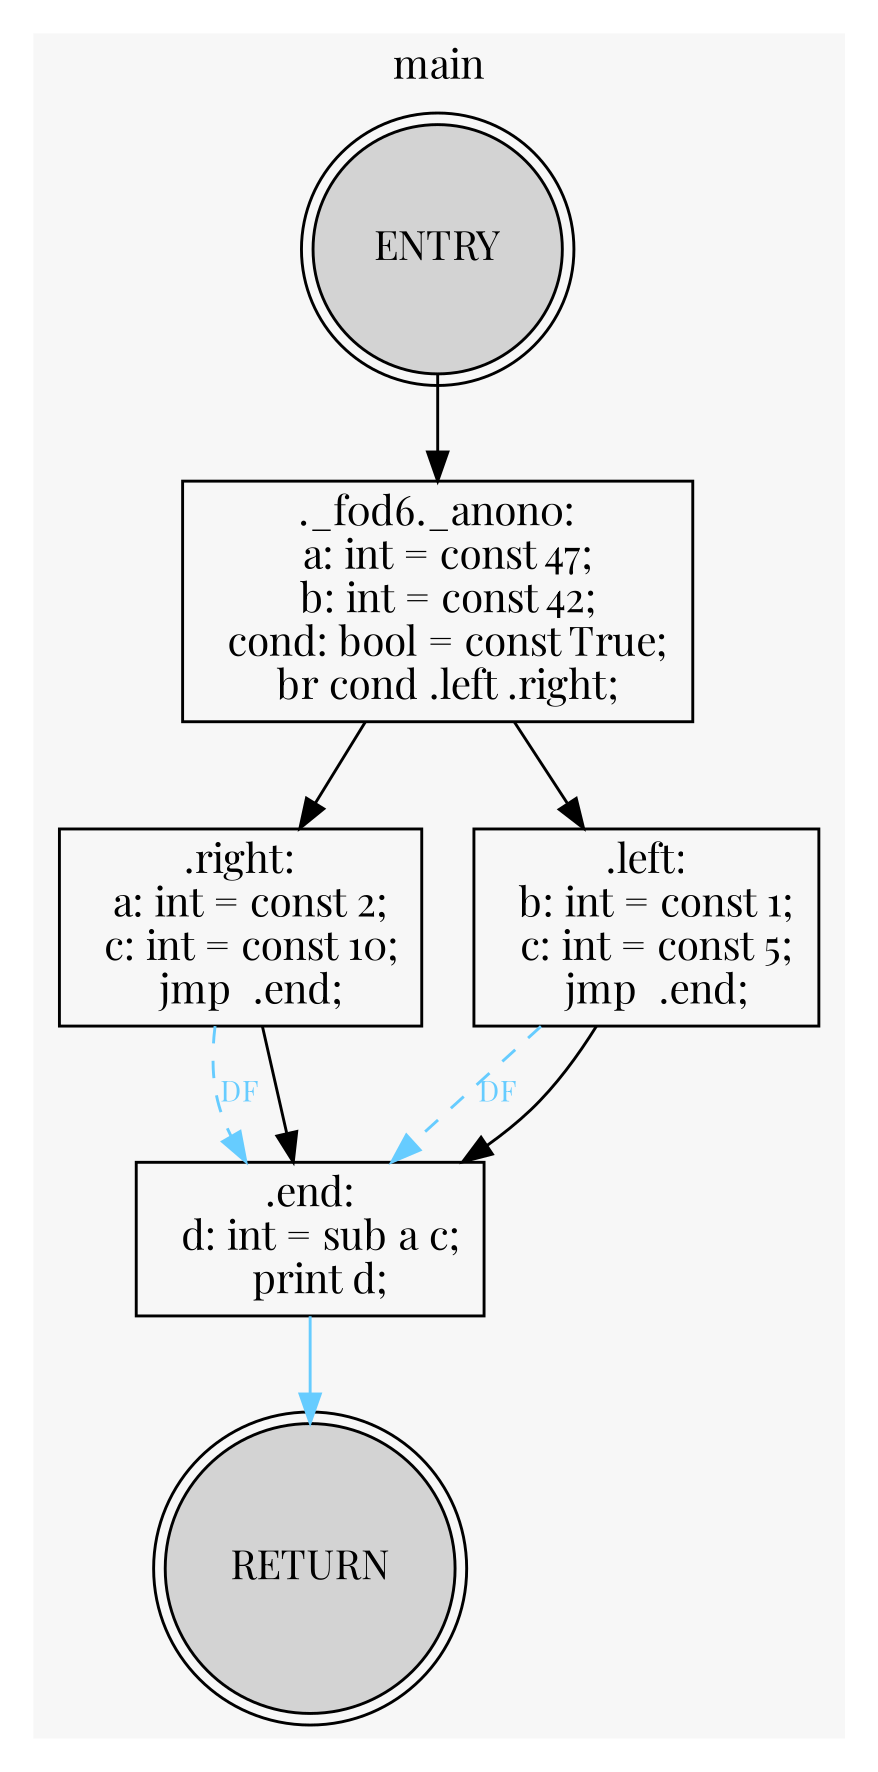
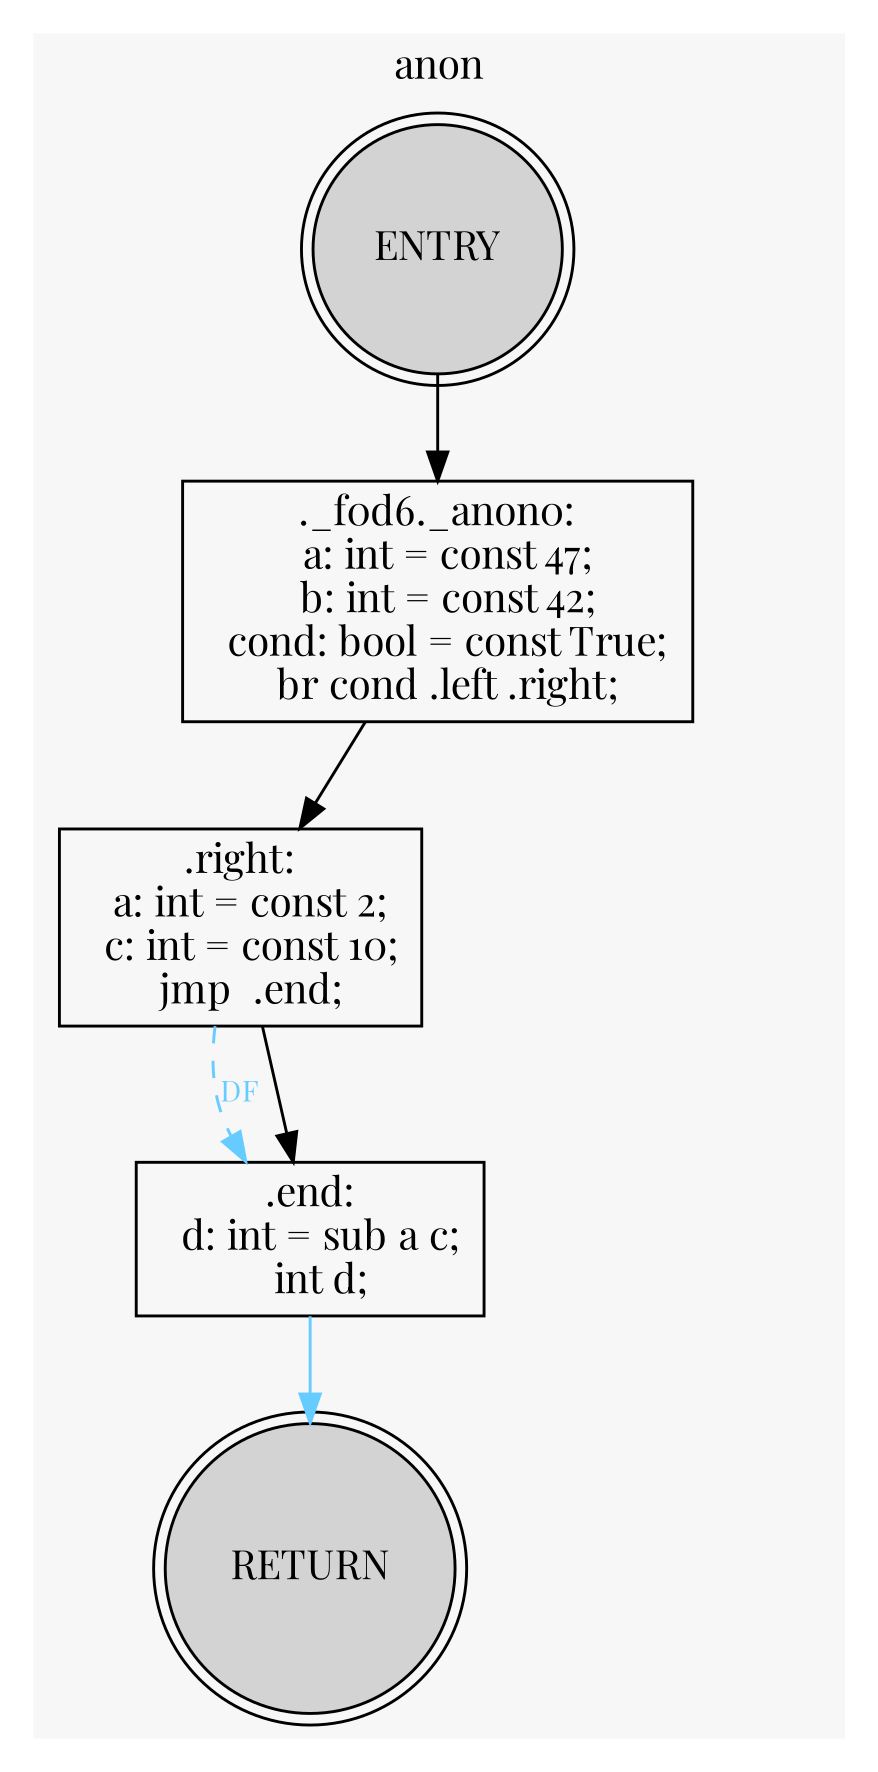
cluster "main": label "main" -> "anon"
node ".left: b: int = const 1; c: int = const 5; jmp  .end;": removed
node ".end: d: int = sub a c; print d;": label ".end: d: int = sub a c; print d;" -> ".end: d: int = sub a c; int d;"
